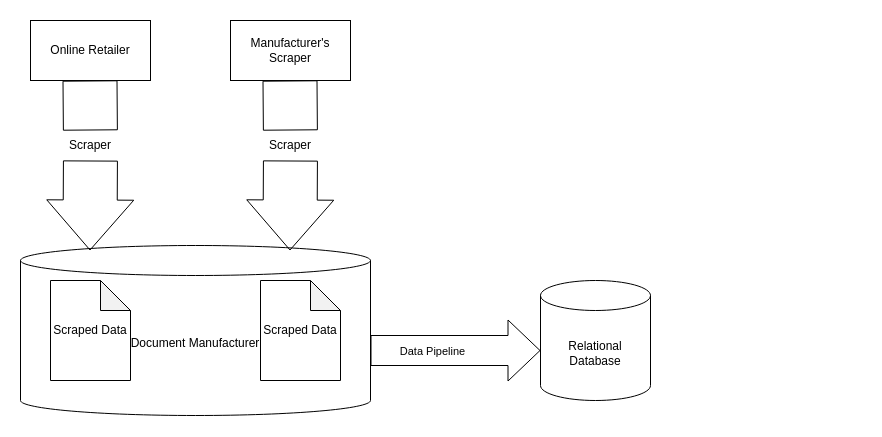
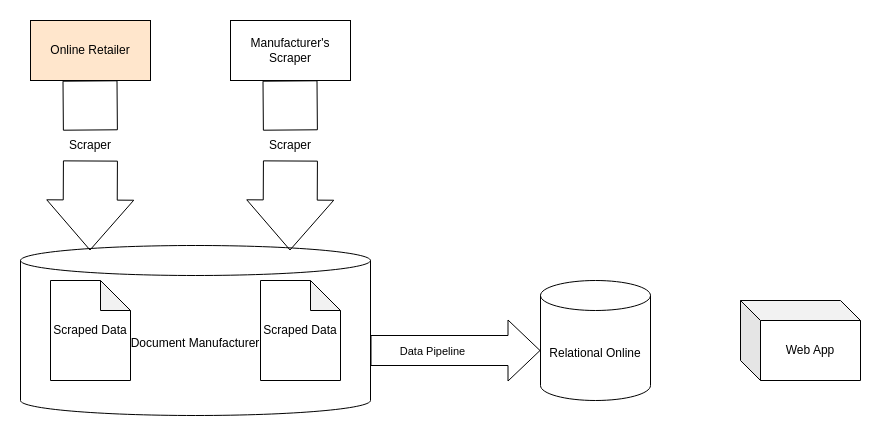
node "Online Retailer": fillcolor #ffffff -> #ffe6cc
node "Web App": added
node "Relational Database": label "Relational Database" -> "Relational Online"
